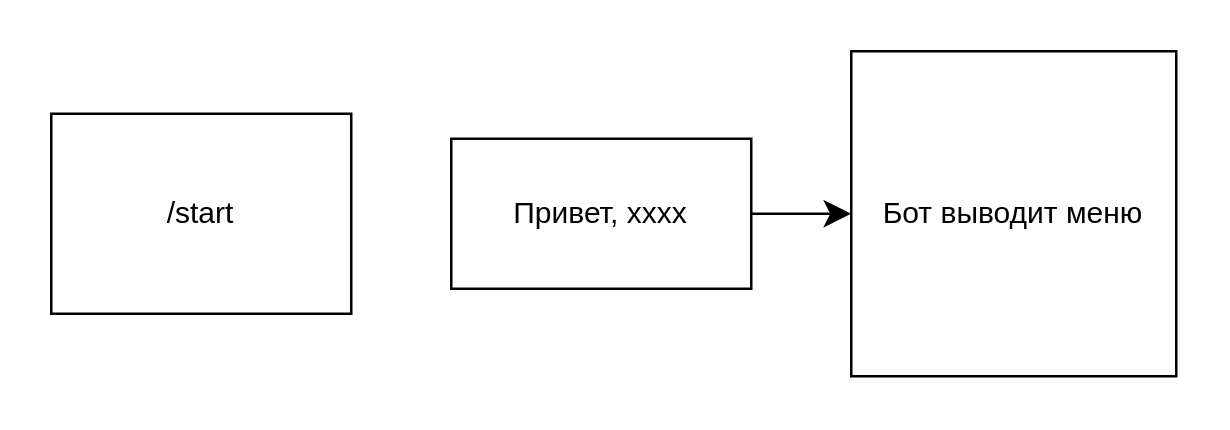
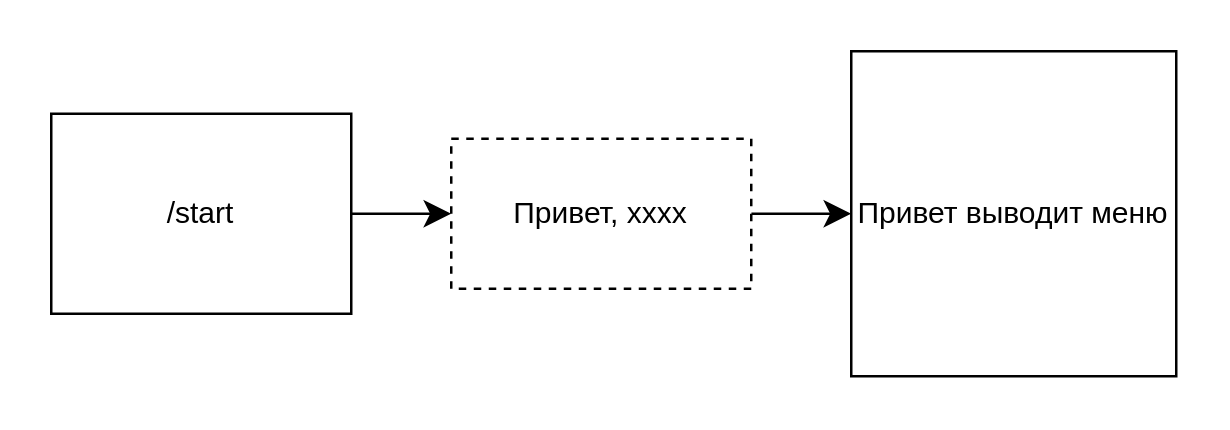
edge "/start" -> "Привет, xxxx": added
node "Привет, xxxx": style solid -> dashed
node "Бот выводит меню": label "Бот выводит меню" -> "Привет выводит меню"
